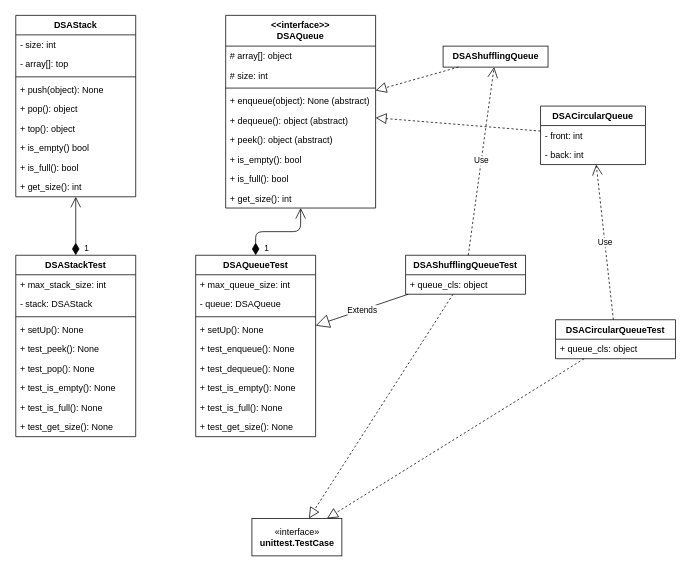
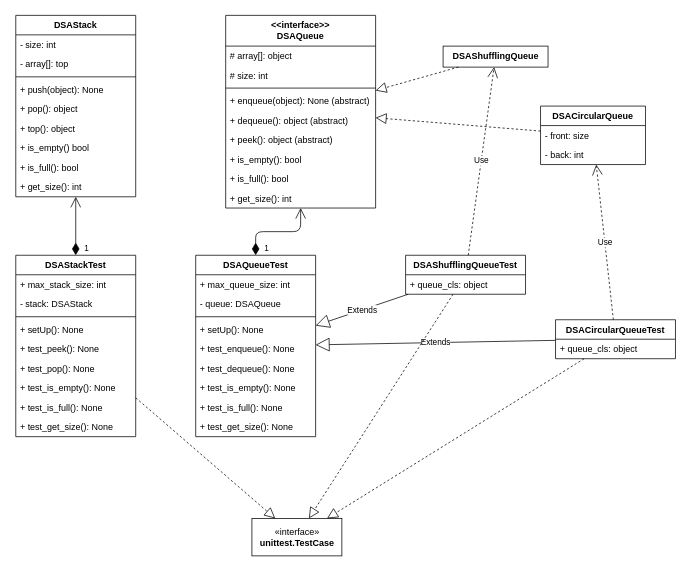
node "- front: int": label "- front: int" -> "- front: size"
edge "DSACircularQueueTest" -> "DSAQueueTest": added, label "Extends"
edge "DSAStackTest" -> "«interface» unittest.TestCase": added
